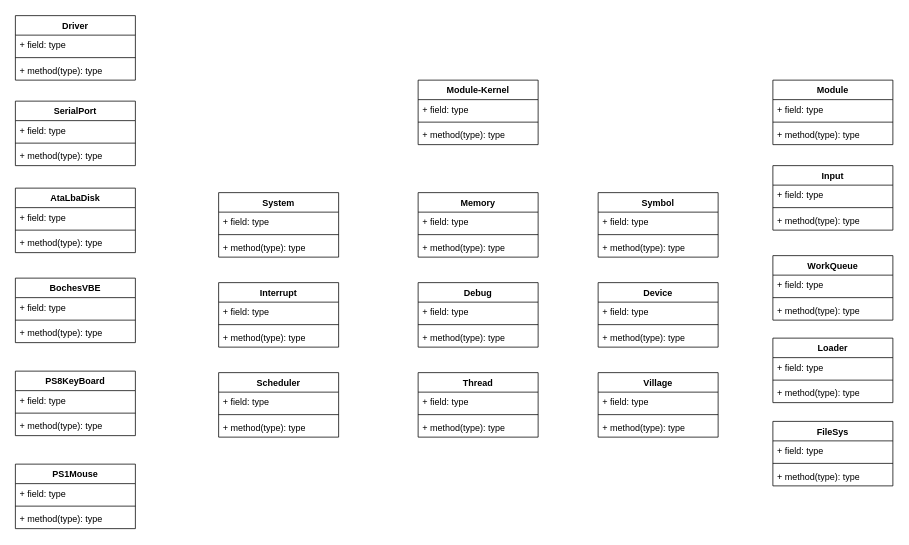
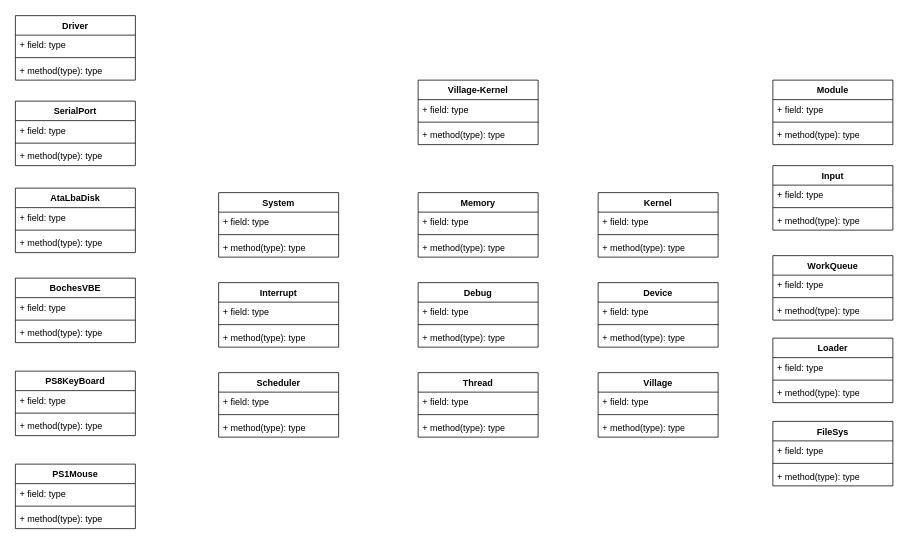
node "Module-Kernel": label "Module-Kernel" -> "Village-Kernel"
node "Symbol": label "Symbol" -> "Kernel"
